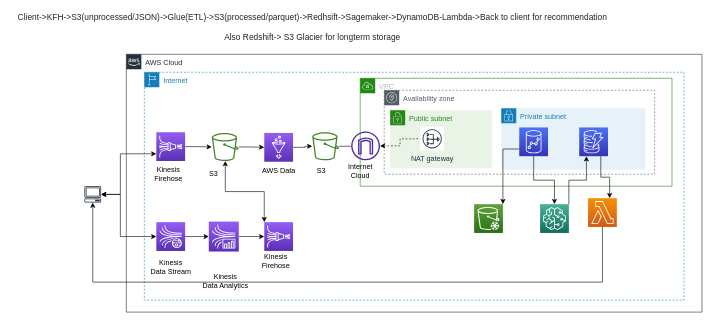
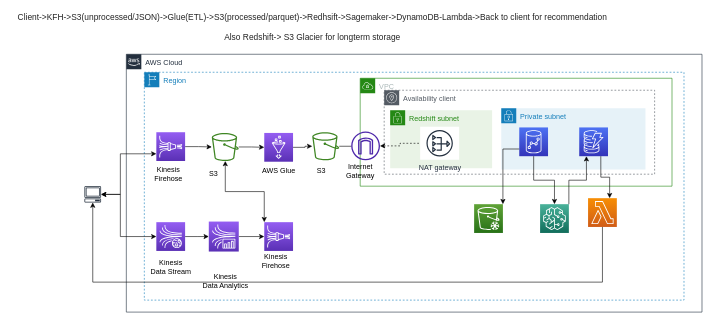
node "Internet": label "Internet" -> "Region"
node "Availability zone": label "Availability zone" -> "Availability client"
node "Public subnet": label "Public subnet" -> "Redshift subnet"
node "NAT gateway": size 24x24 -> 39x33
node "AWS Data": label "AWS Data" -> "AWS Glue"
node "Internet Cloud": label "Internet Cloud" -> "Internet Gateway"
